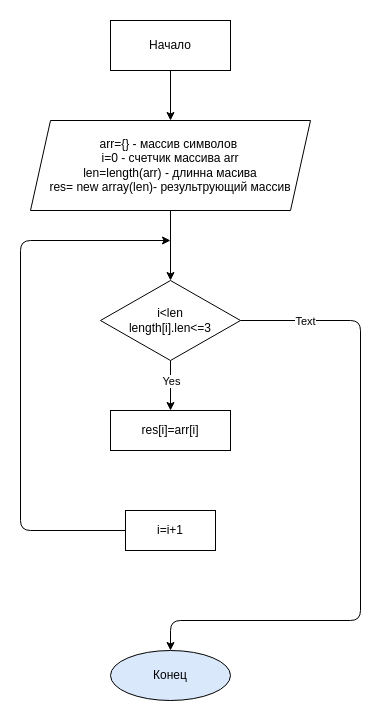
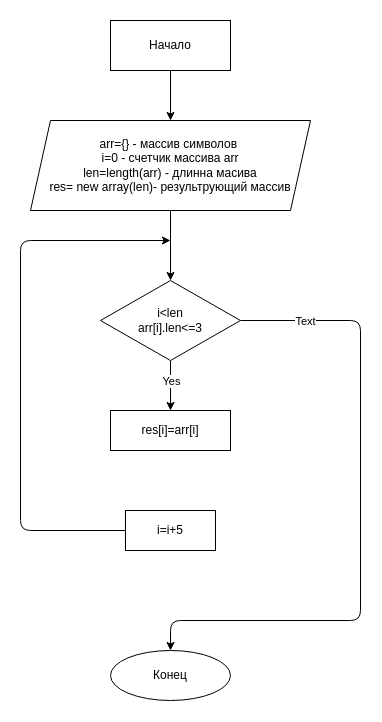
node "i<len length[i].len<=3": label "i<len length[i].len<=3" -> "i<len arr[i].len<=3"
node "i=i+1": label "i=i+1" -> "i=i+5"
node "Конец": fillcolor #dae8fc -> #ffffff
